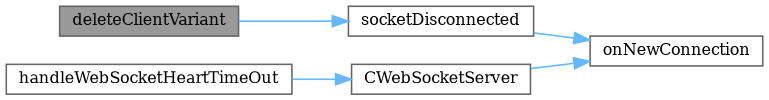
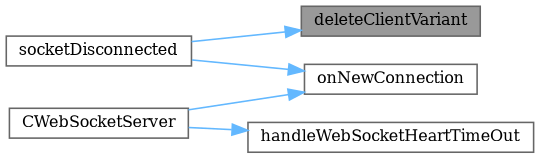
edge "deleteClientVariant" -> "socketDisconnected": reversed
edge "handleWebSocketHeartTimeOut" -> "CWebSocketServer": reversed
